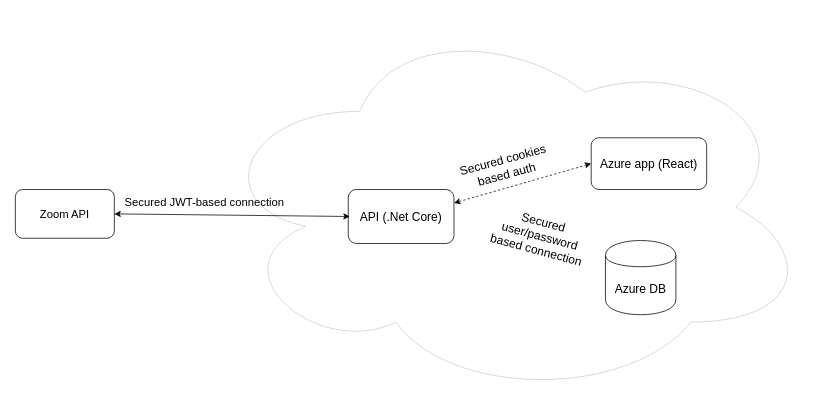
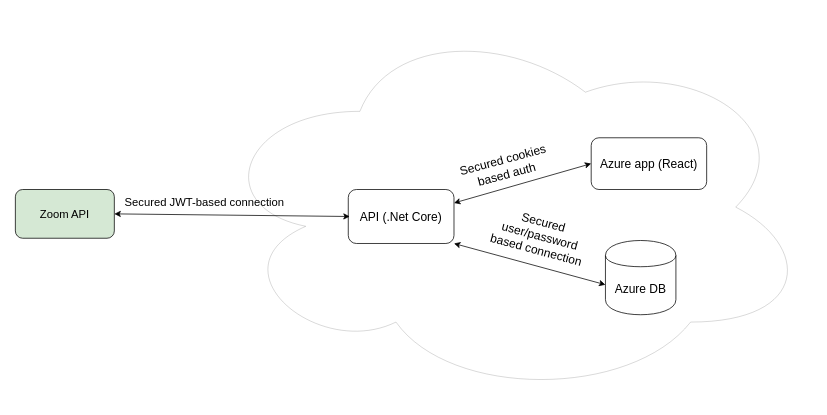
edge "Azure app (React)" -- "API (.Net Core)": style dashed -> solid
node "Zoom API": fillcolor #ffffff -> #d5e8d4
edge "API (.Net Core)" -- "Azure DB": added
